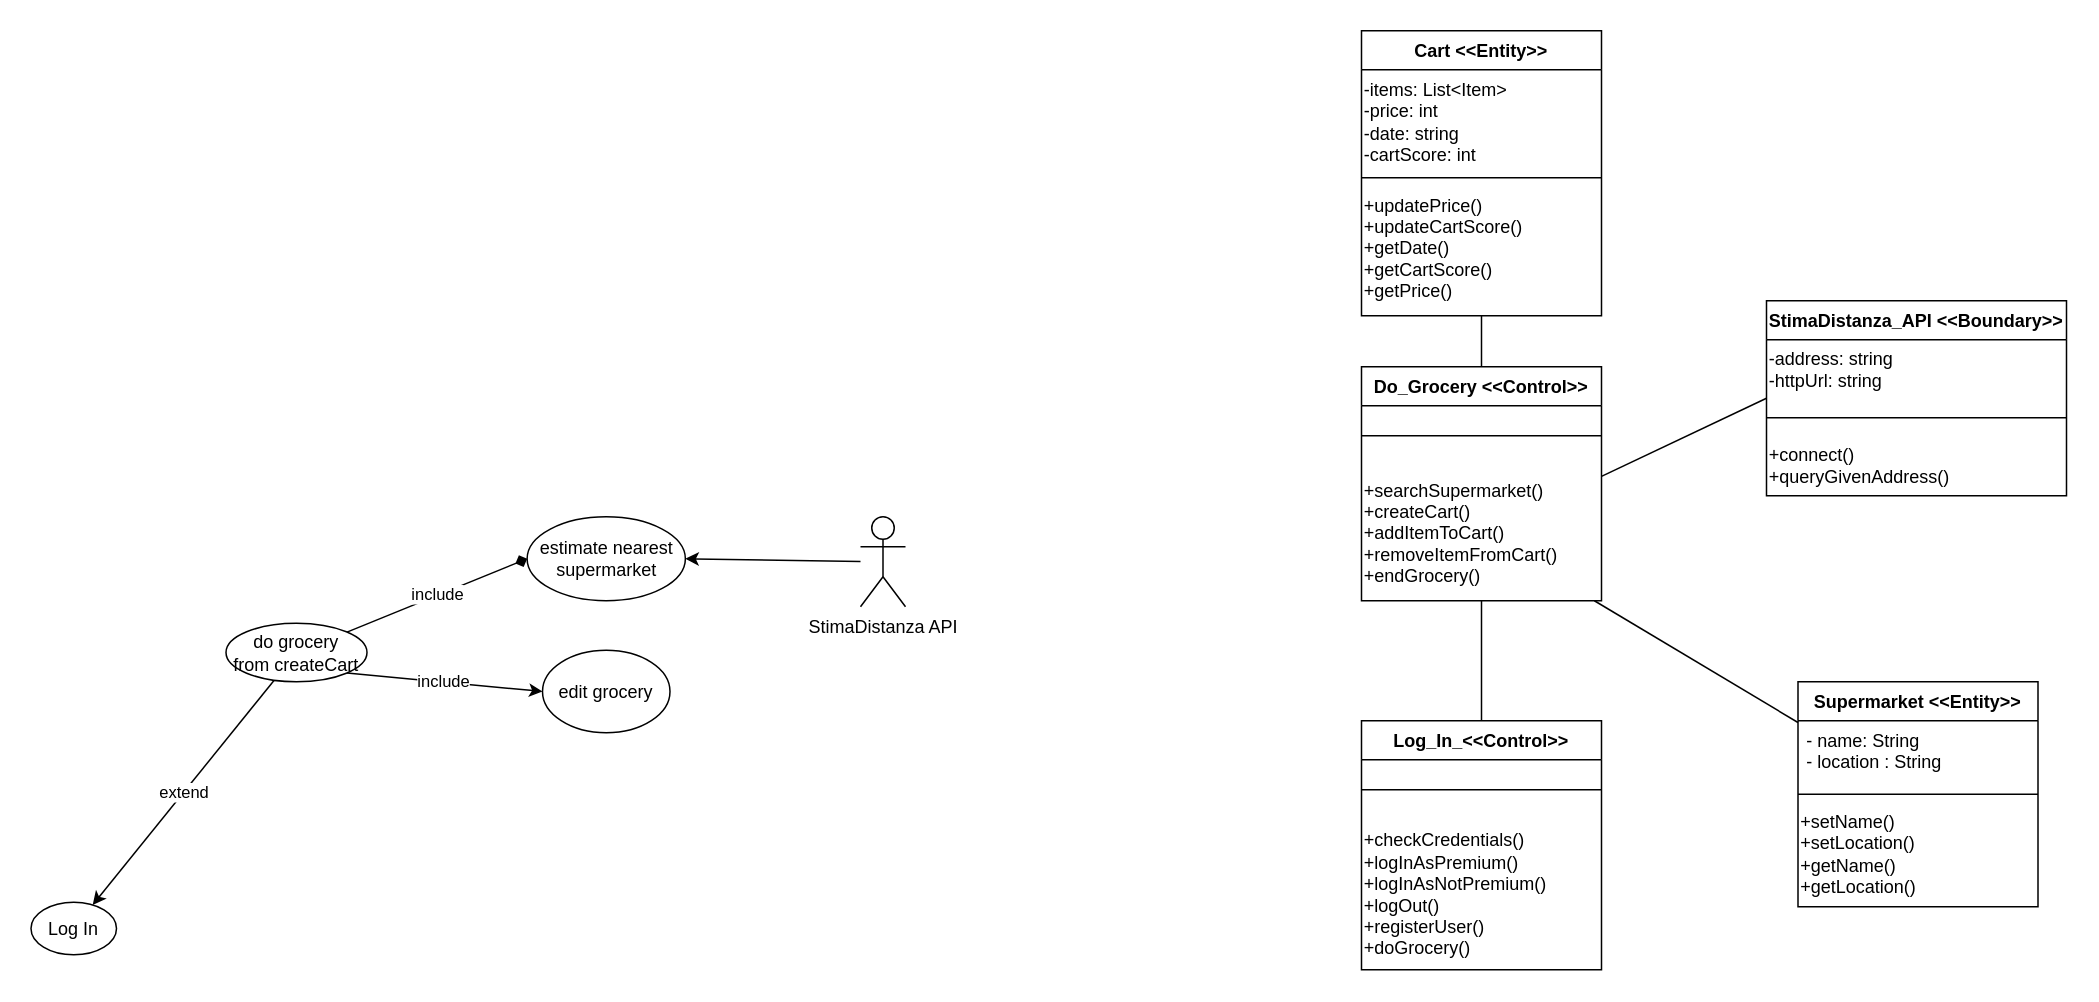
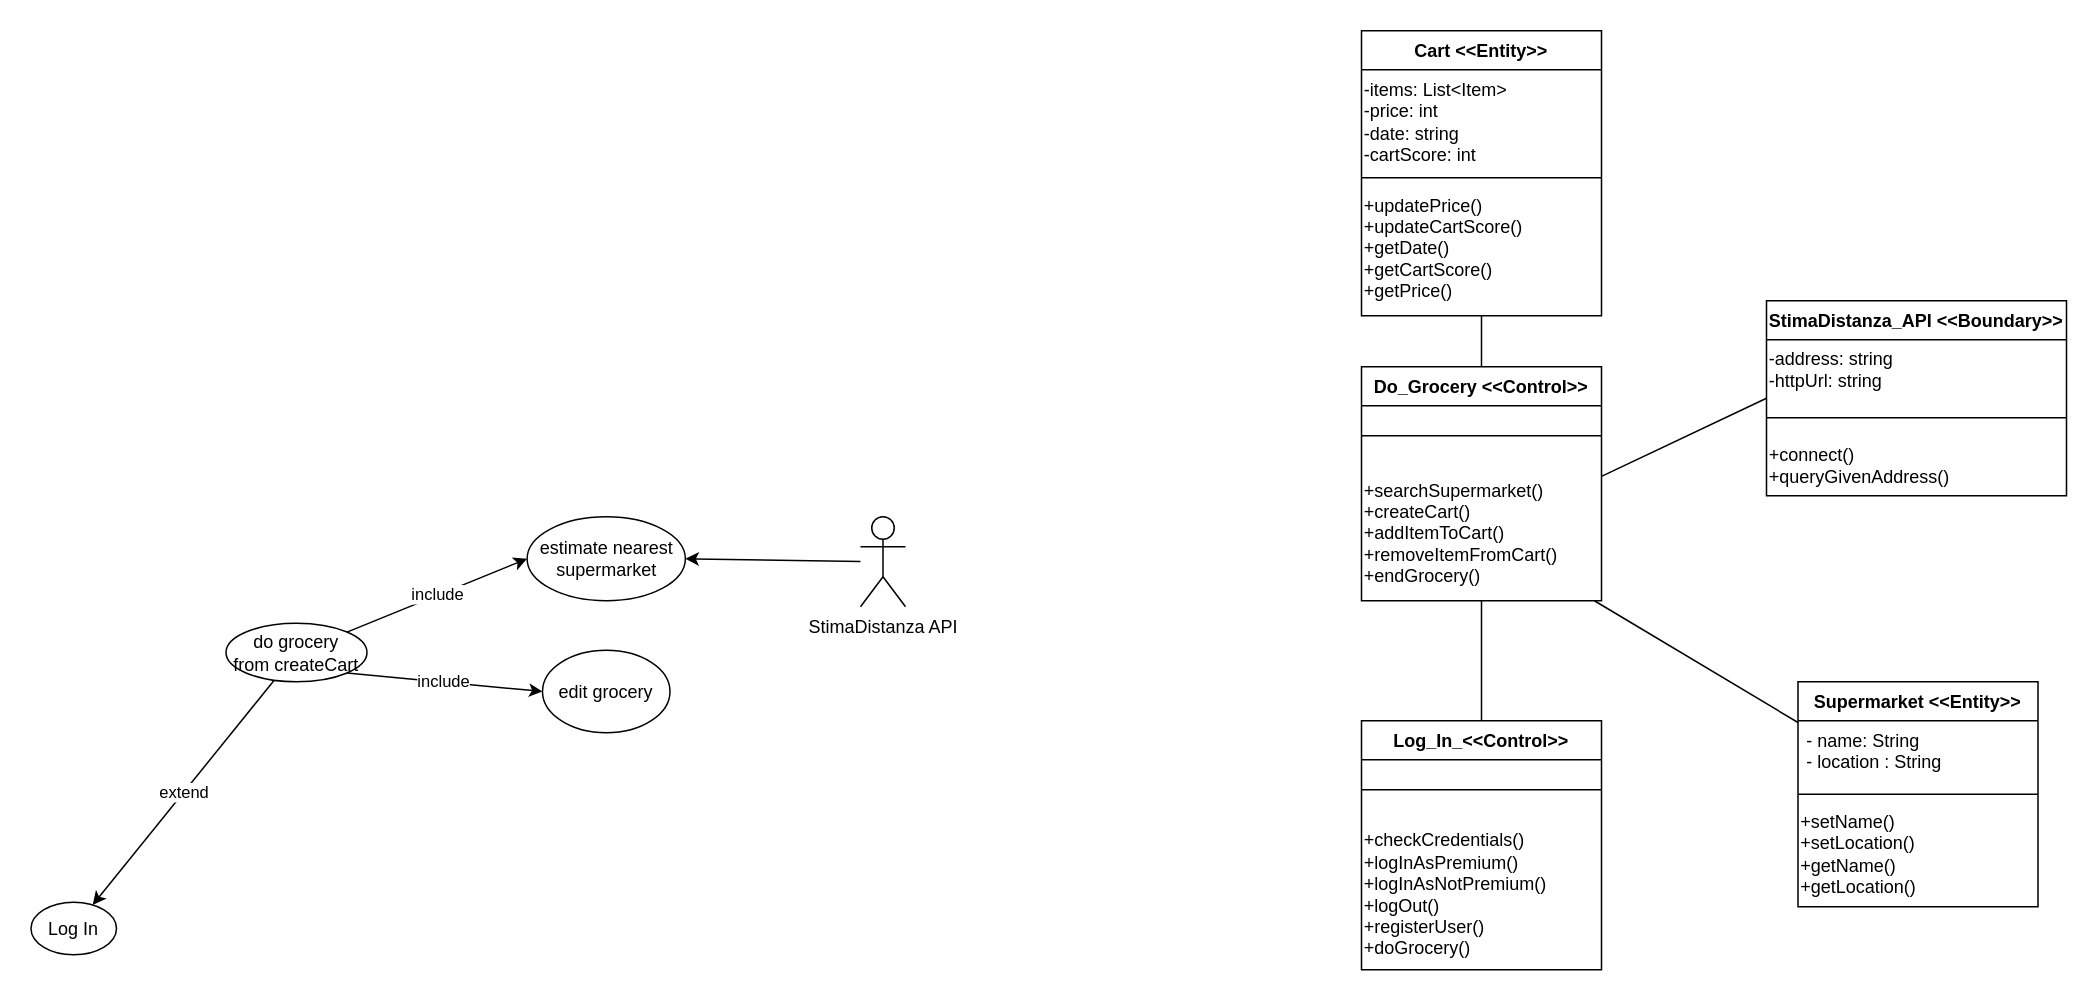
edge "do grocery from createCart" -> "estimate nearest supermarket": arrowhead diamond -> classic
